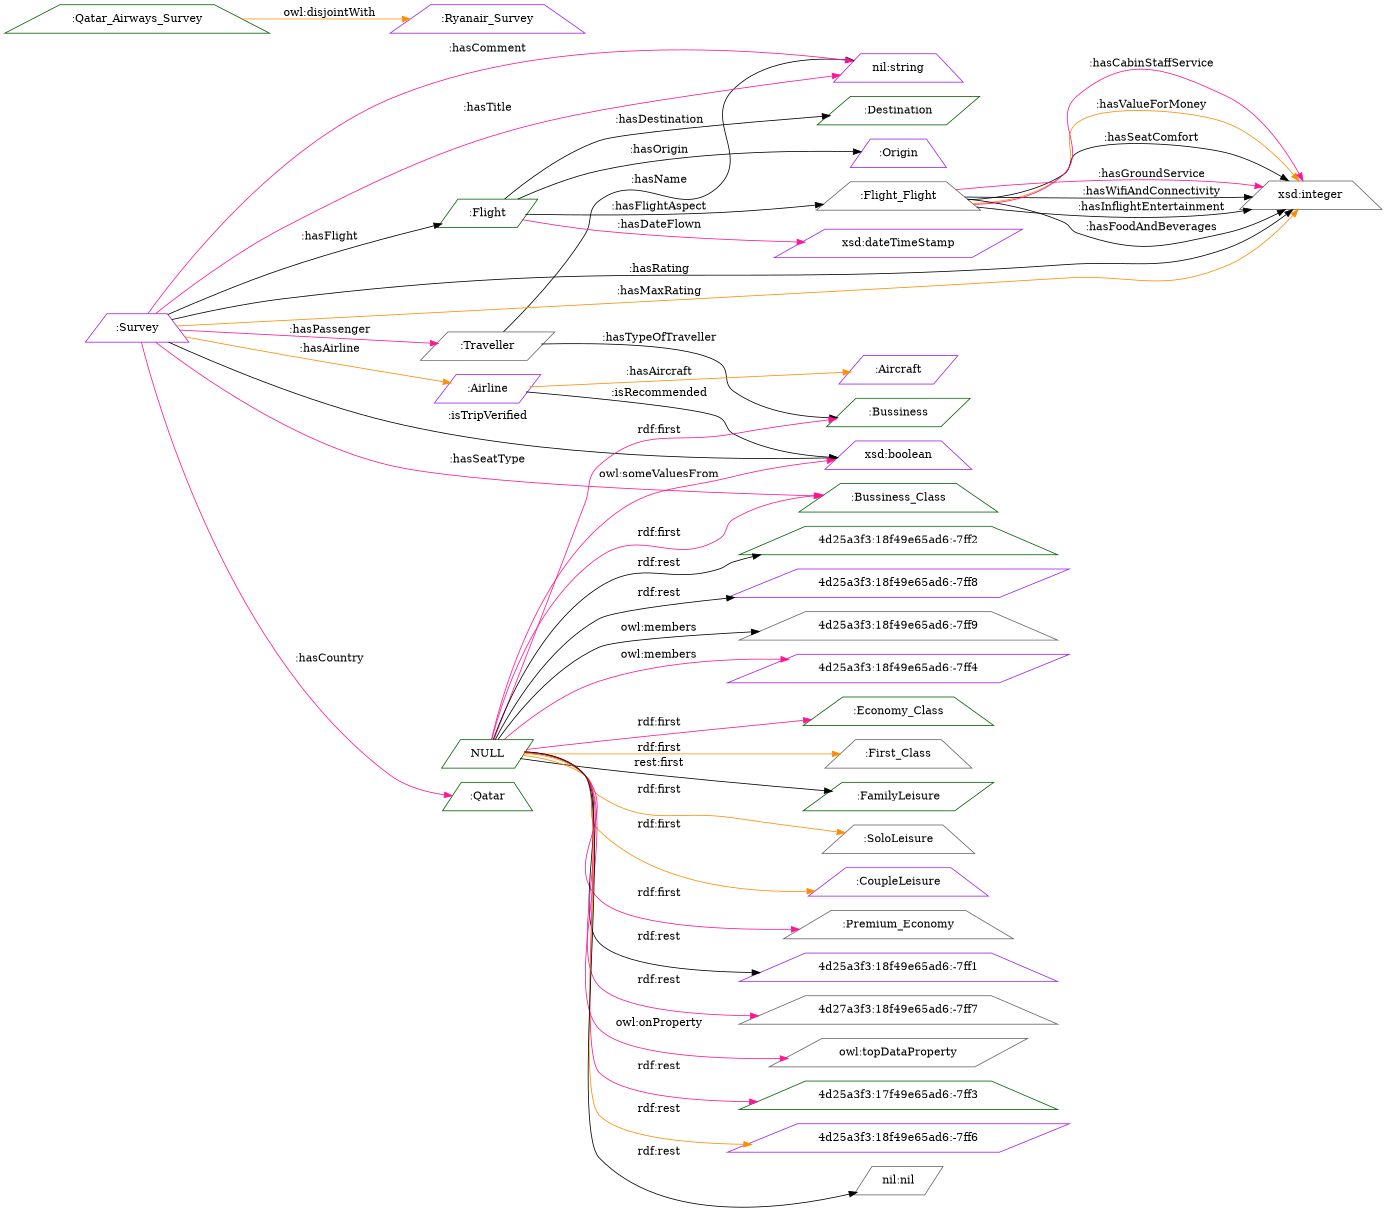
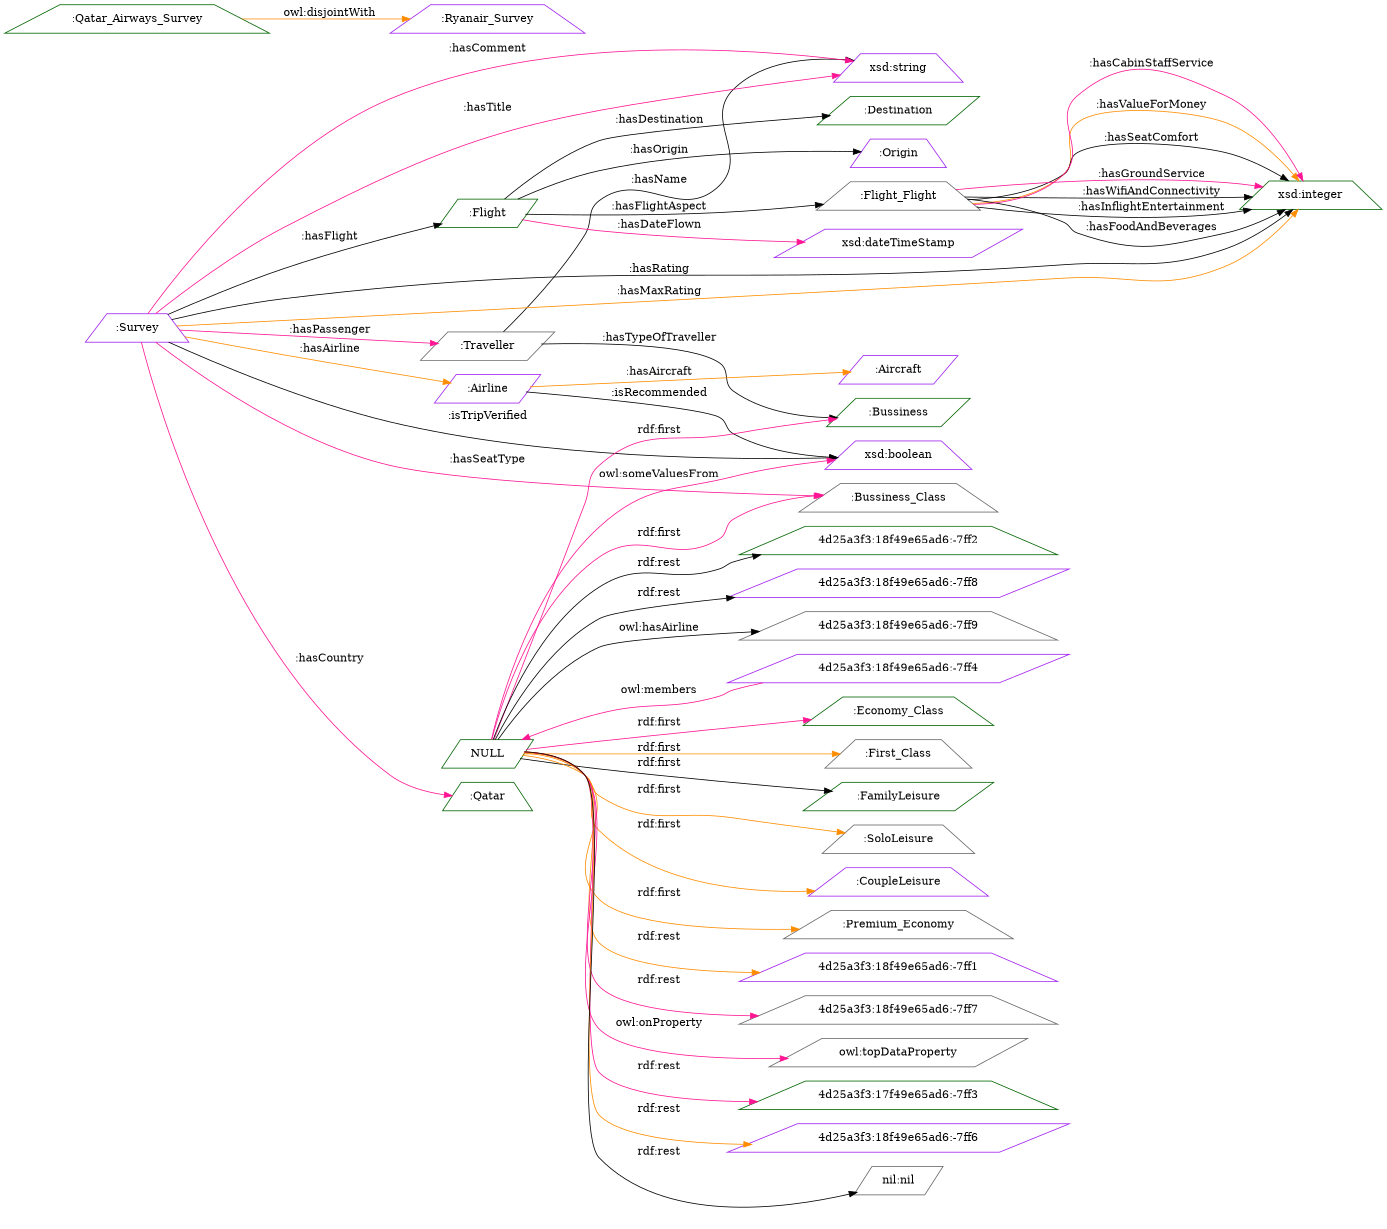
node "nil:string": label "nil:string" -> "xsd:string"
node "xsd:integer": color gray40 -> darkgreen
node ":Bussiness_Class": color darkgreen -> gray40
edge "NULL" -> "4d25a3f3:18f49e65ad6:-7ff9": label "owl:members" -> "owl:hasAirline"
edge "NULL" -> "4d25a3f3:18f49e65ad6:-7ff4": reversed
edge "NULL" -> ":FamilyLeisure": label "rest:first" -> "rdf:first"
edge "NULL" -> ":Premium_Economy": color deeppink -> darkorange
edge "NULL" -> "4d25a3f3:18f49e65ad6:-7ff1": color black -> darkorange
node "4d27a3f3:18f49e65ad6:-7ff7": label "4d27a3f3:18f49e65ad6:-7ff7" -> "4d25a3f3:18f49e65ad6:-7ff7"
